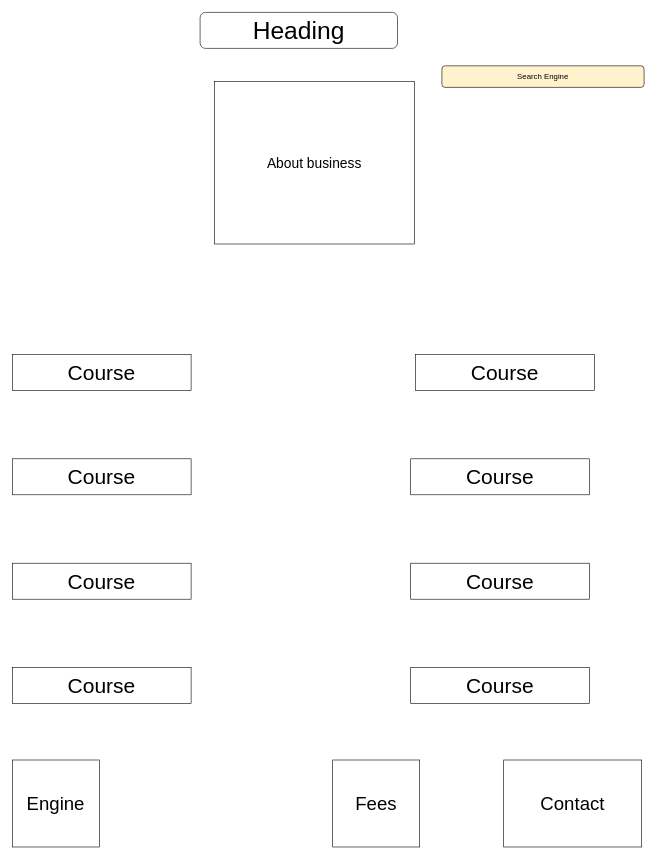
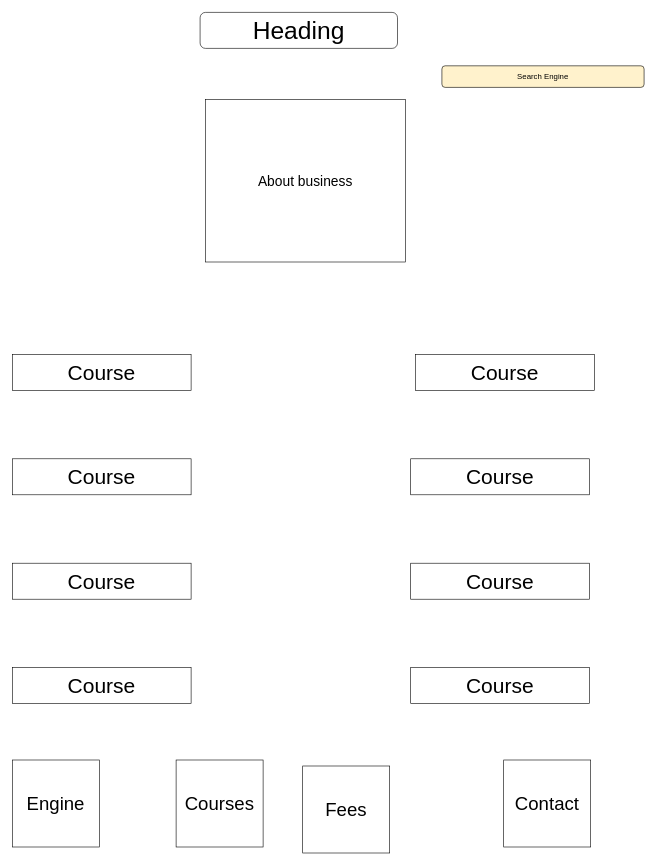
node "About business": moved (314, 163) -> (305, 181)
node "Courses": added
node "Fees": moved (376, 803) -> (346, 809)
node "Contact": size 138x87 -> 87x87
